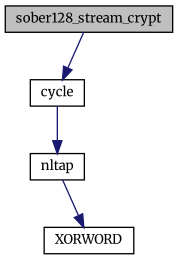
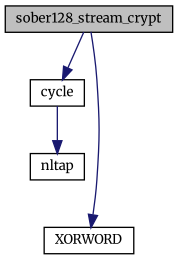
edge "nltap" -> "XORWORD": now "sober128_stream_crypt" -> "XORWORD"
